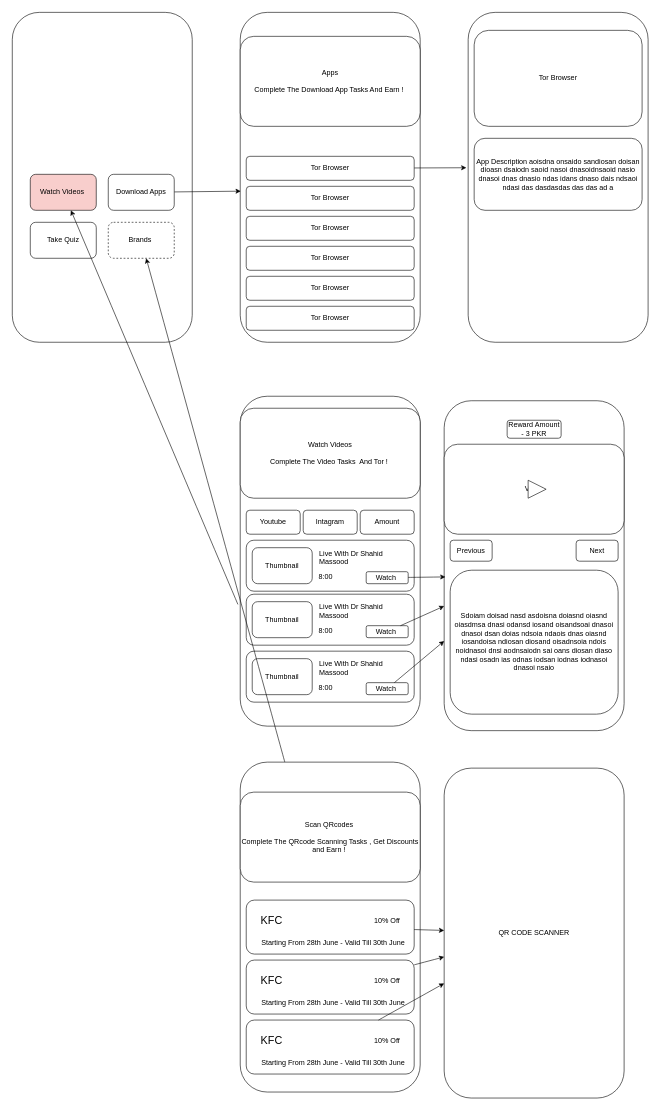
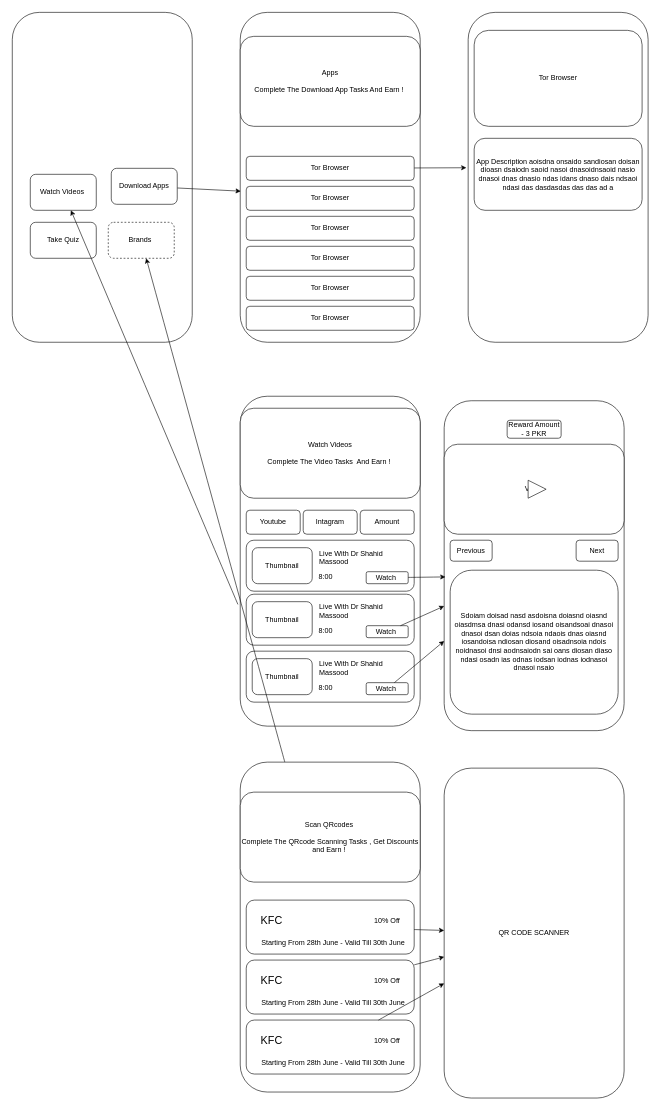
node "Watch Videos": fillcolor #f8cecc -> #ffffff
node "Download Apps": moved (141, 192) -> (144, 186)
node "Watch Videos Complete The Video Tasks And Tor !": label "Watch Videos Complete The Video Tasks And Tor !" -> "Watch Videos Complete The Video Tasks And Earn !"
